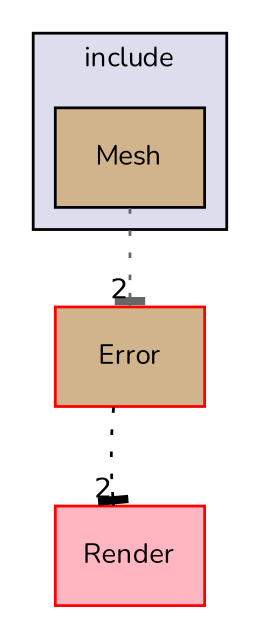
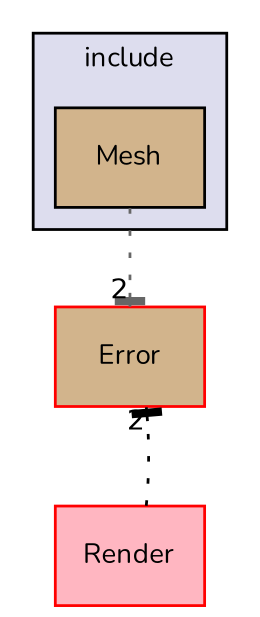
edge "Error" -> "Render": reversed
